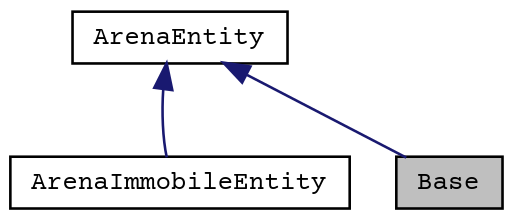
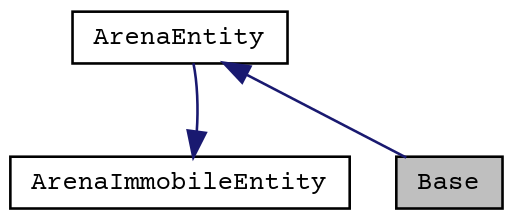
edge "ArenaImmobileEntity" -> "ArenaEntity": reversed
